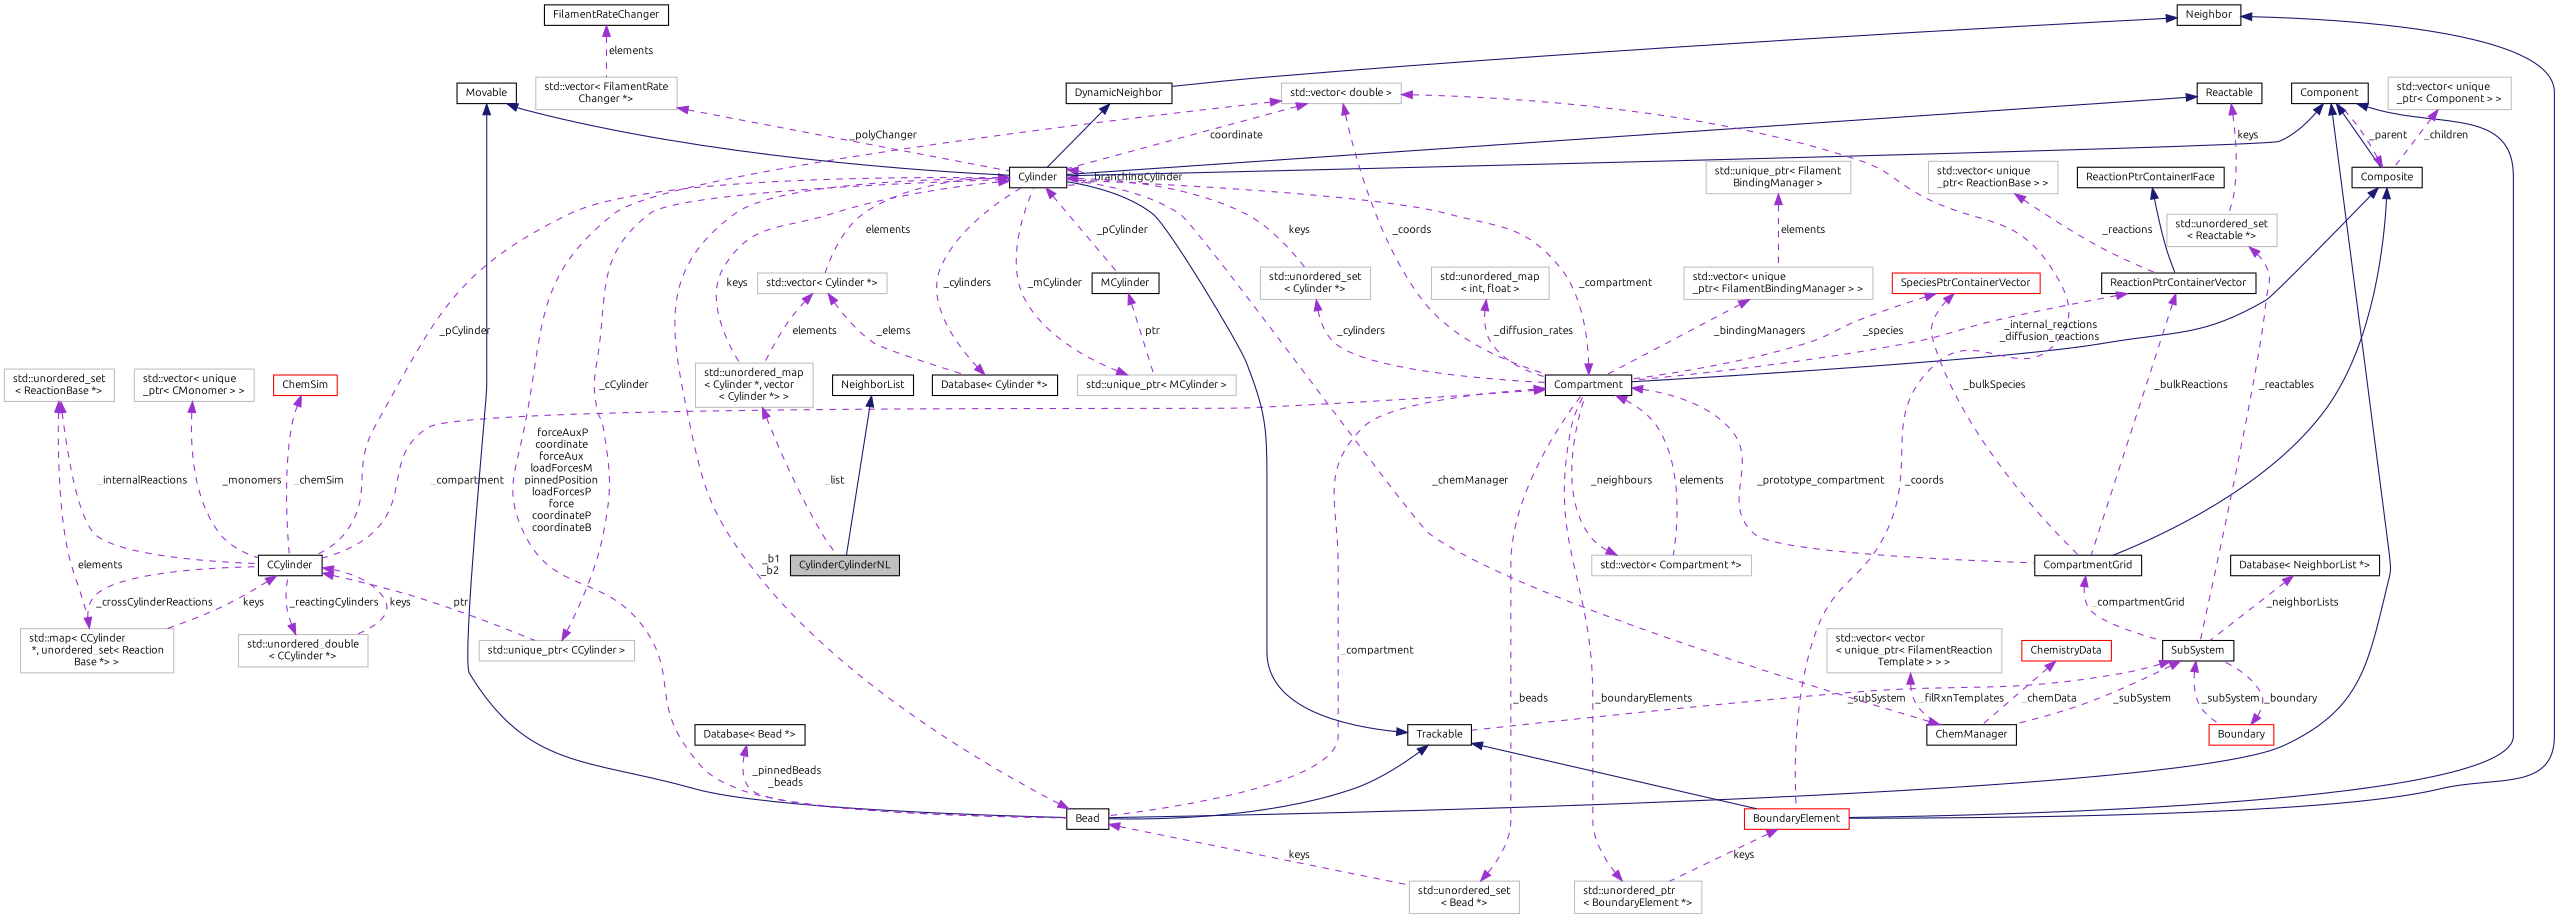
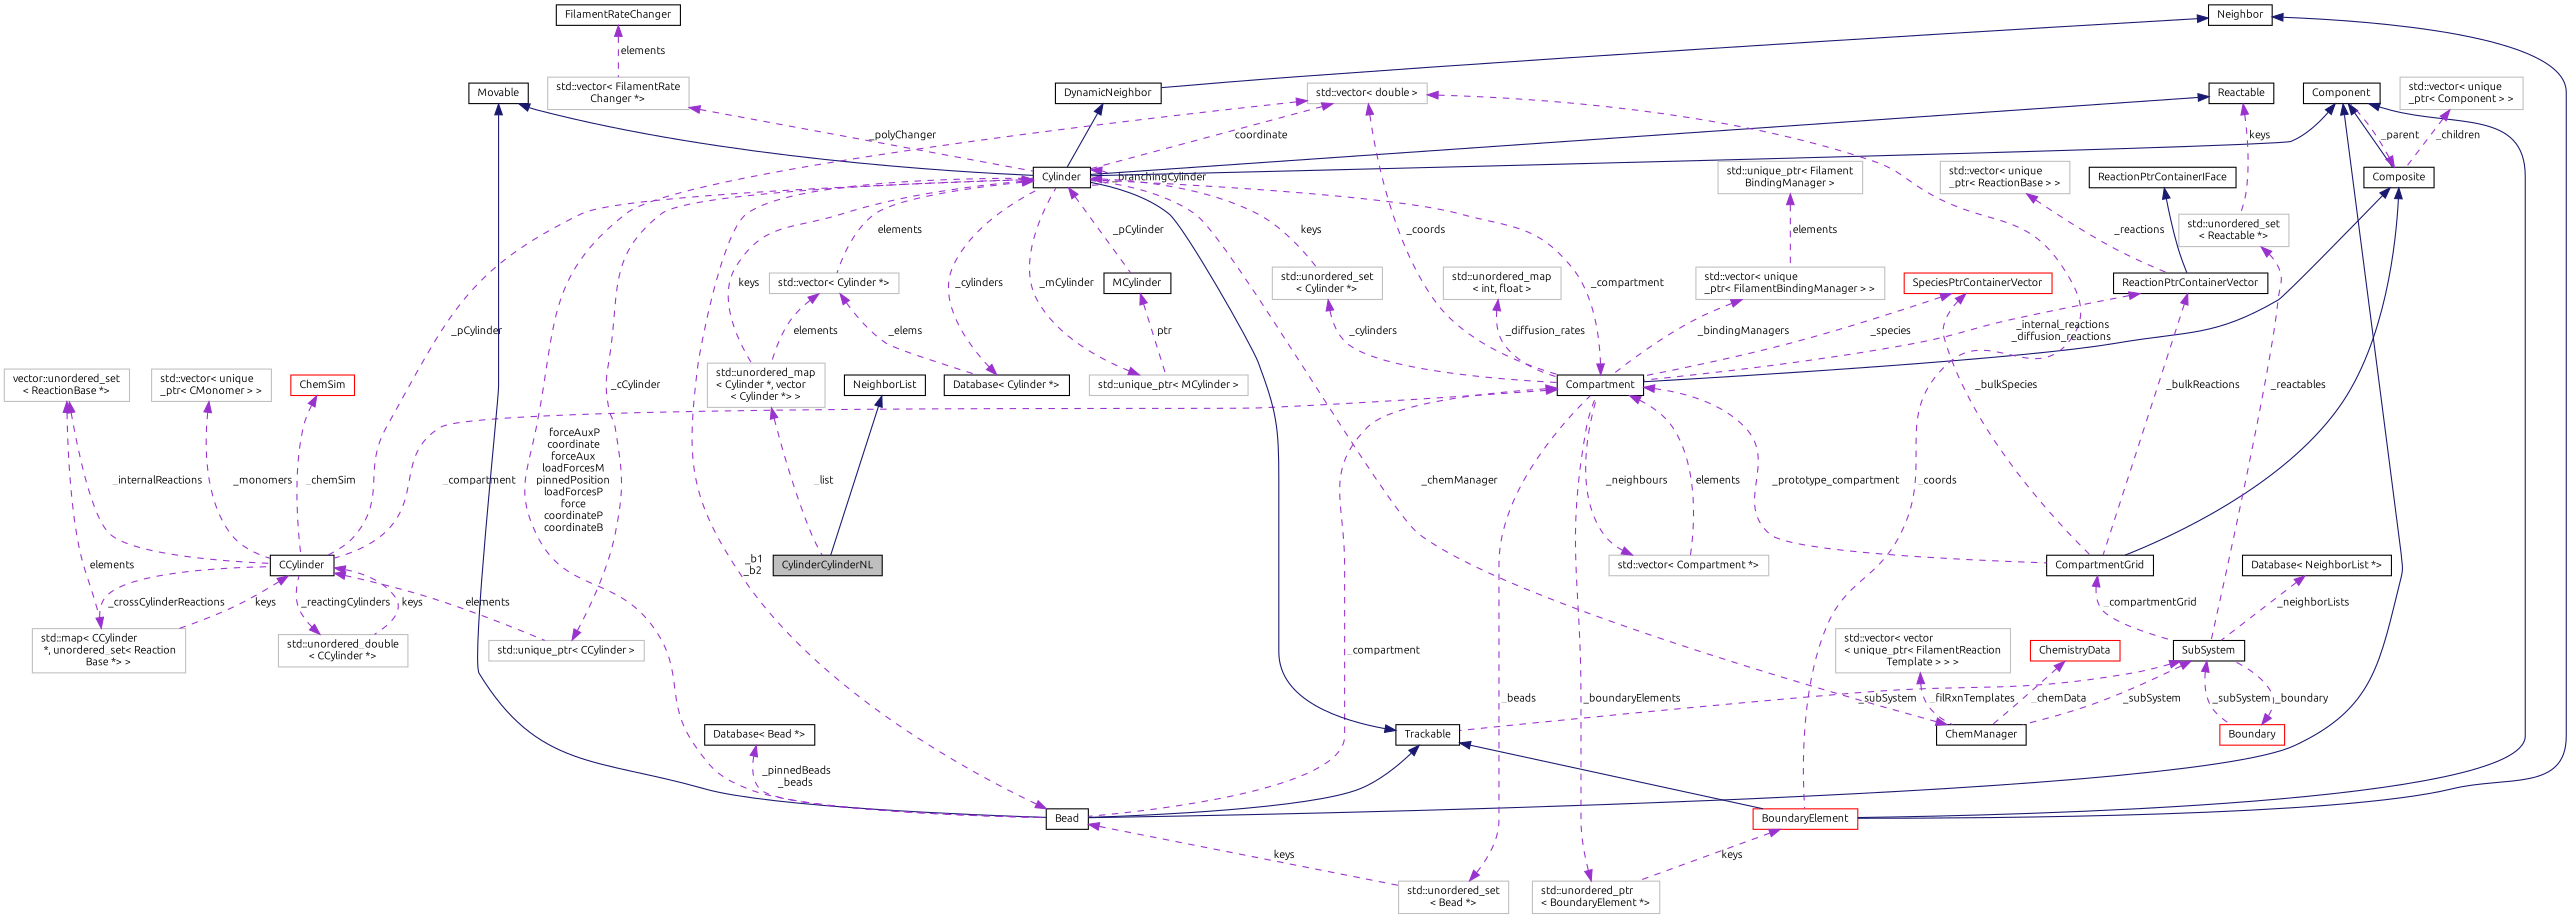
node "std::unordered_set < ReactionBase *>": label "std::unordered_set < ReactionBase *>" -> "vector::unordered_set < ReactionBase *>"
edge "std::unique_ptr< CCylinder >" -> "CCylinder": label " ptr" -> " elements"
